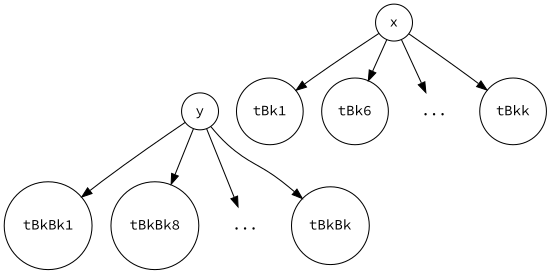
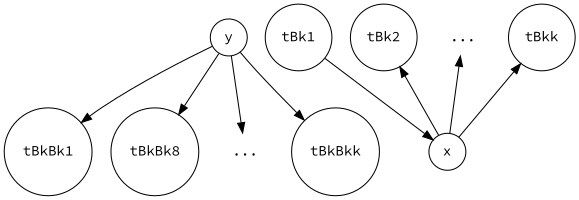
edge "x" -> "tBk1": reversed
node "tBk6": label "tBk6" -> "tBk2"
node "tBkBk": label "tBkBk" -> "tBkBkk"
